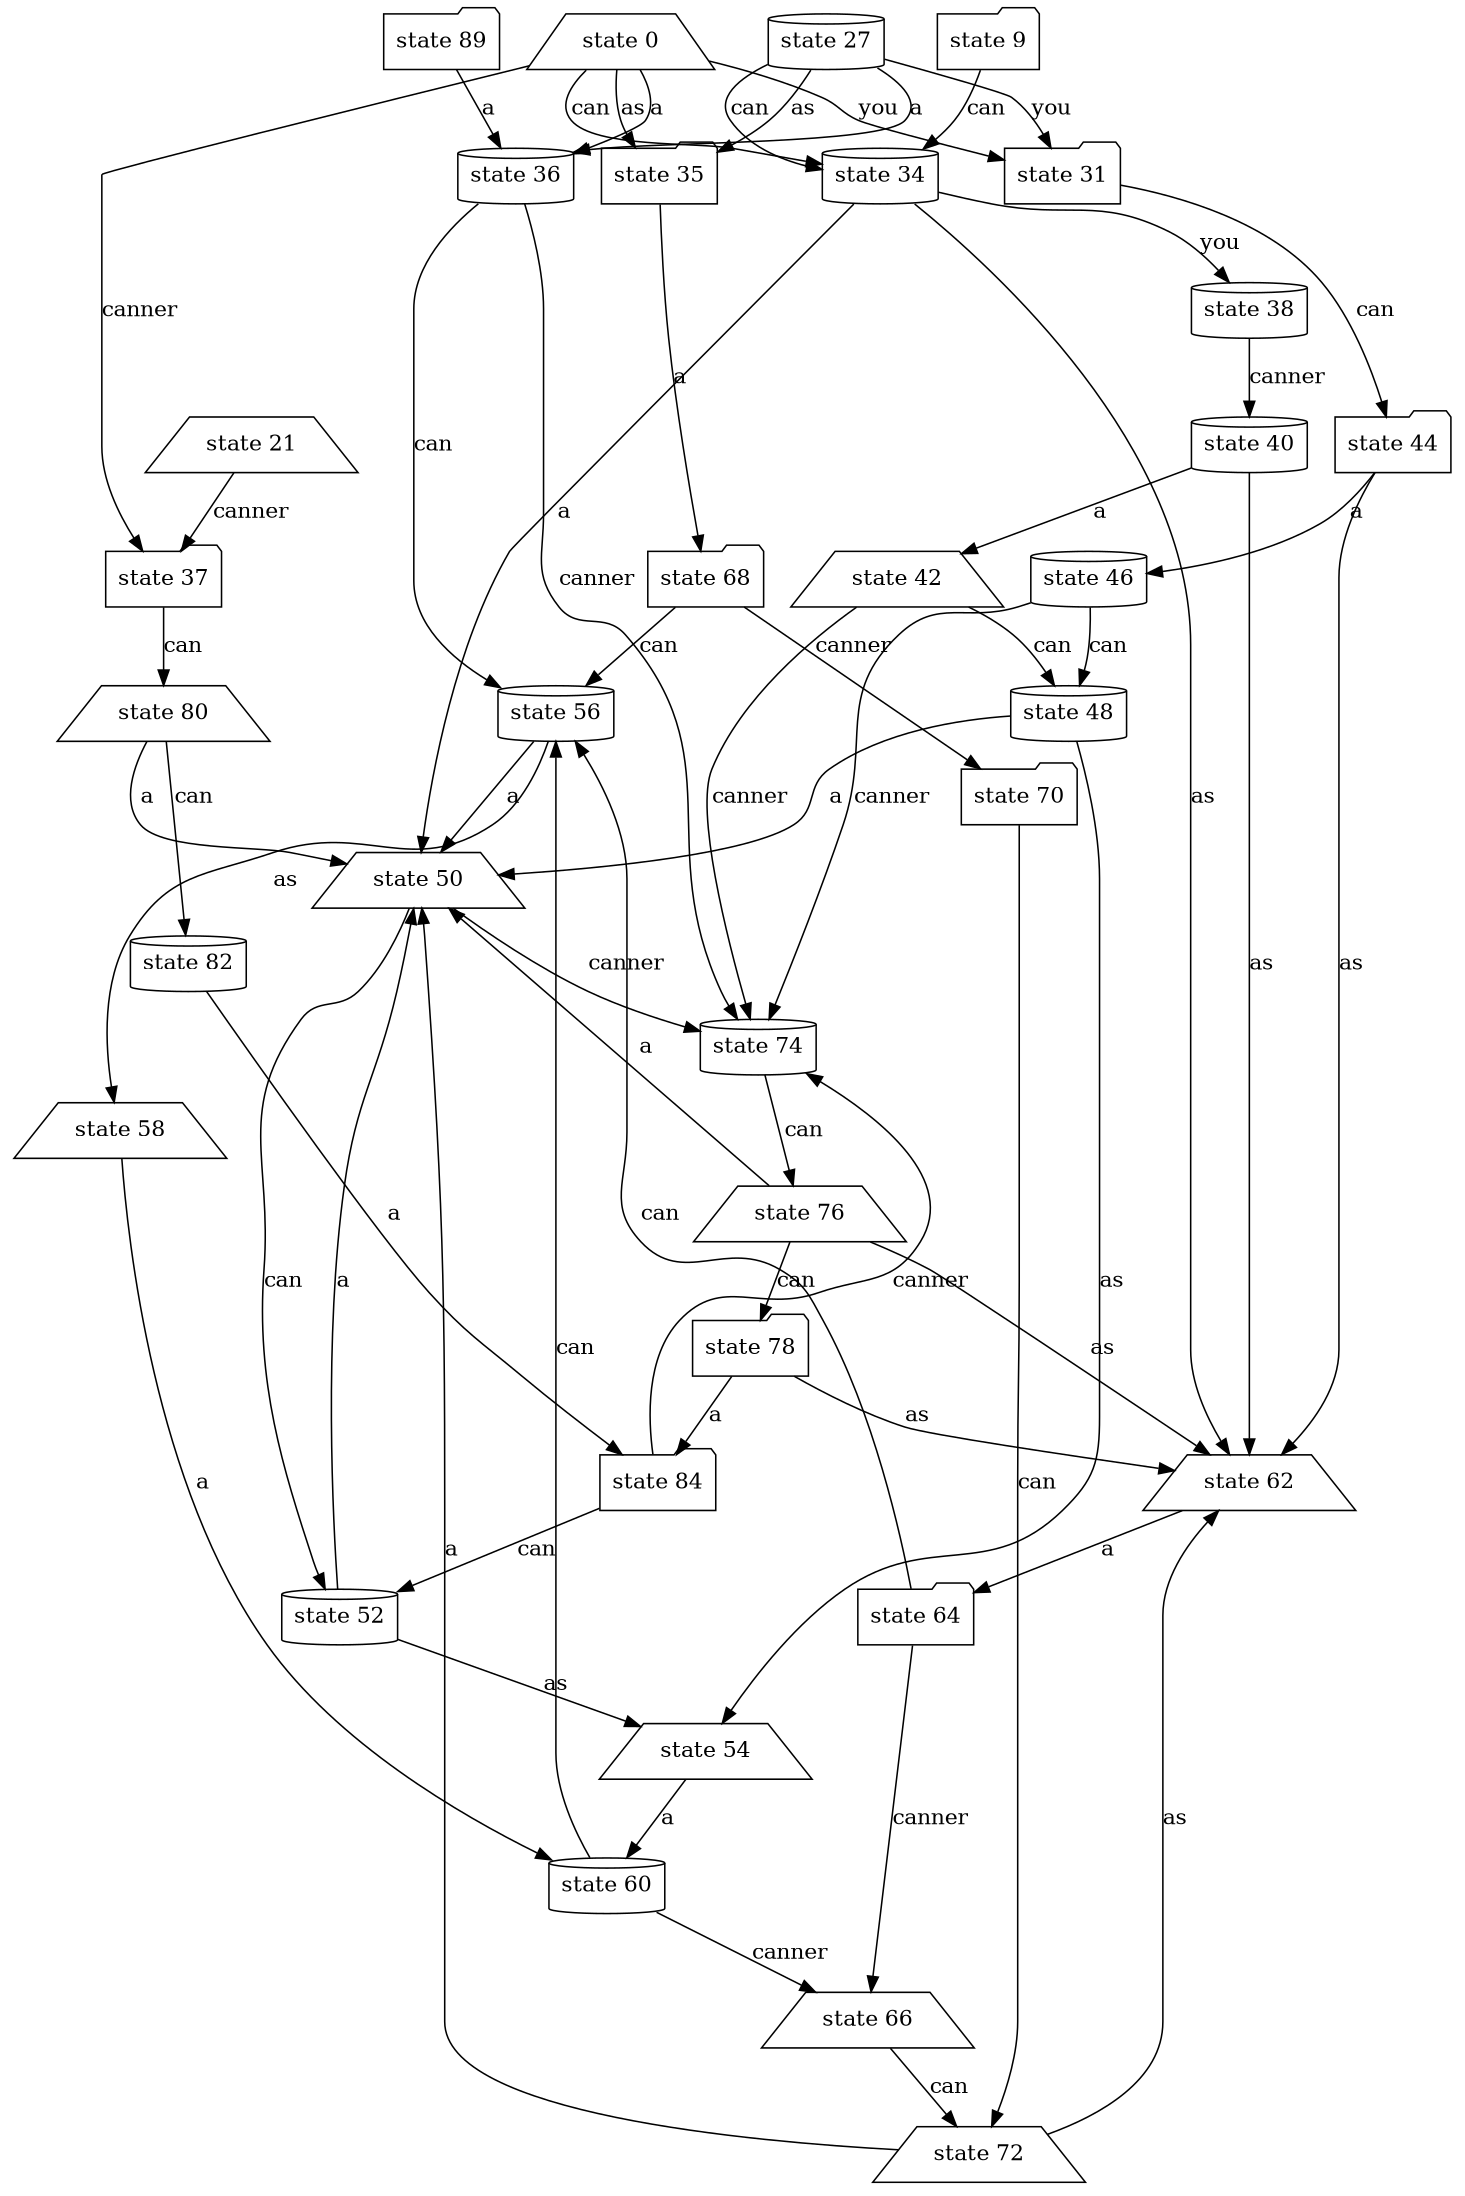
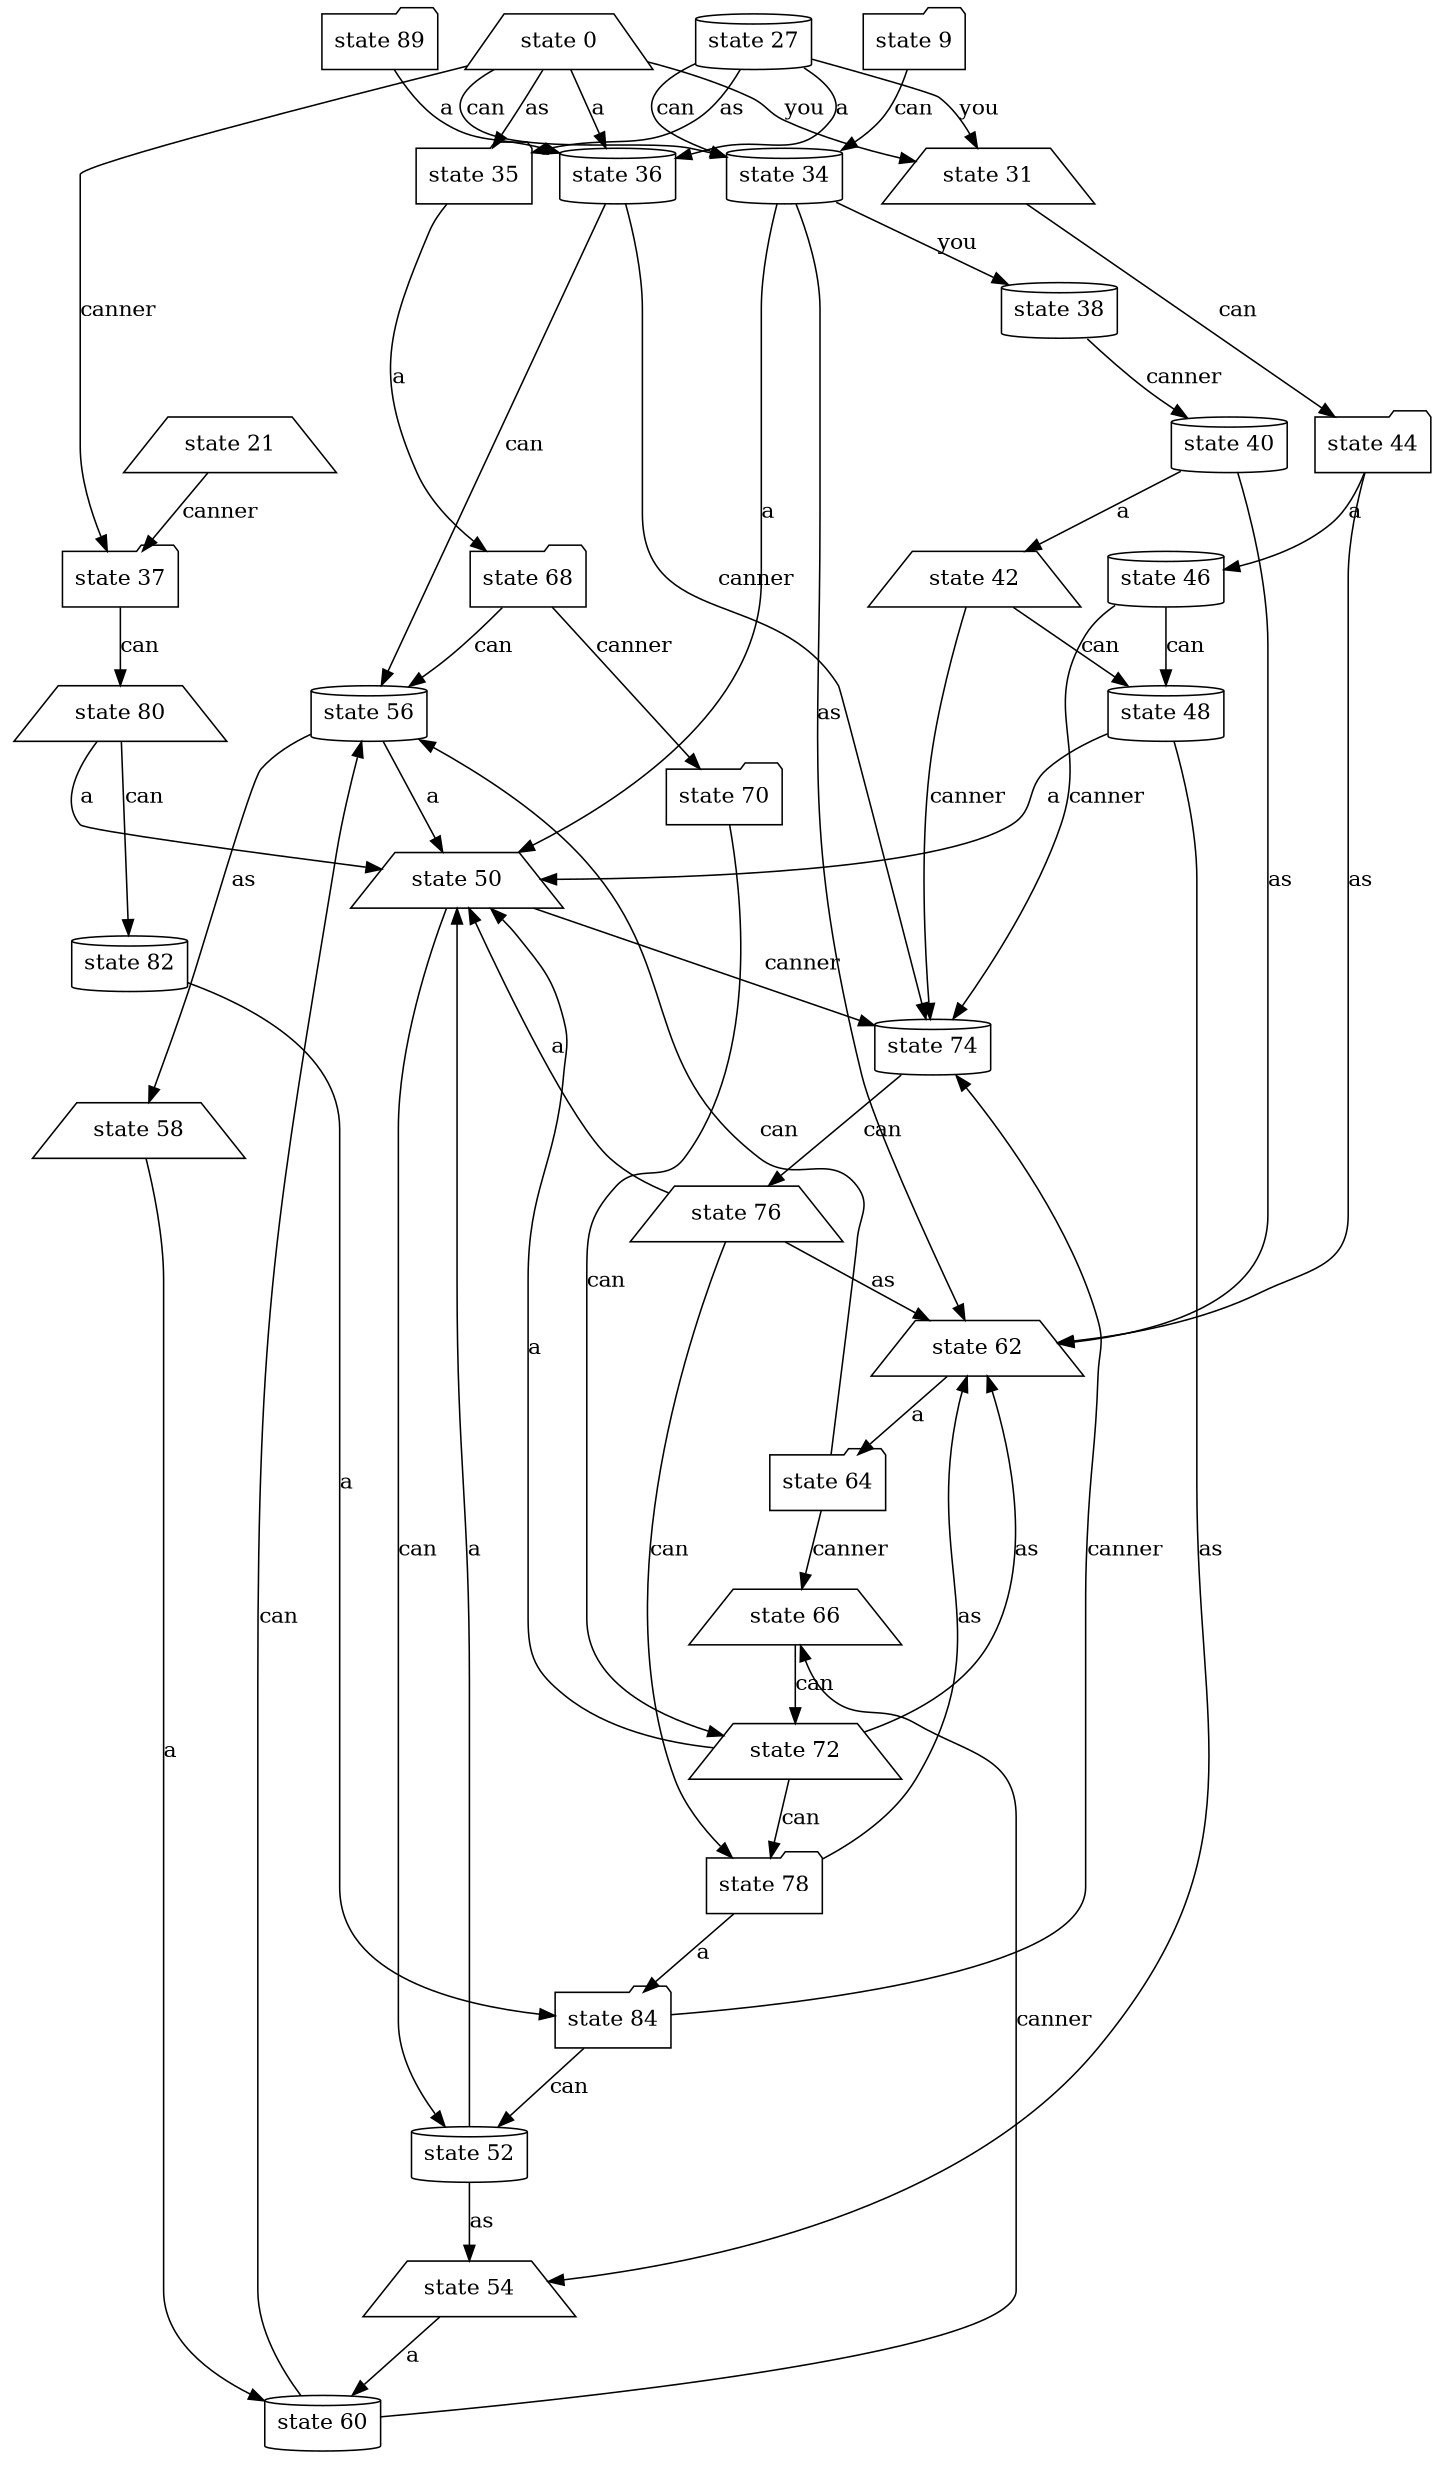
node "state 31": shape folder -> trapezium
edge "state 72" -> "state 78": added, label "can"
